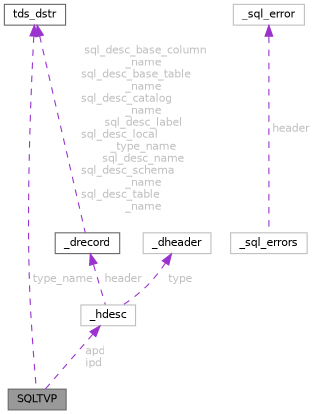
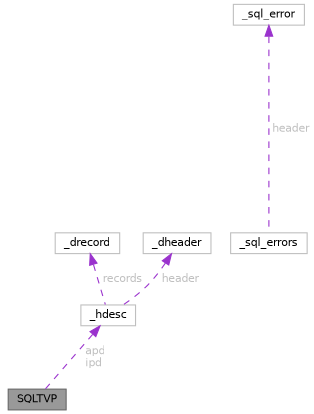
node "tds_dstr": removed
node "_drecord": color gray40 -> grey75
edge "_hdesc" -> "_drecord": label " header" -> " records"
edge "_hdesc" -> "_dheader": label " type" -> " header"
